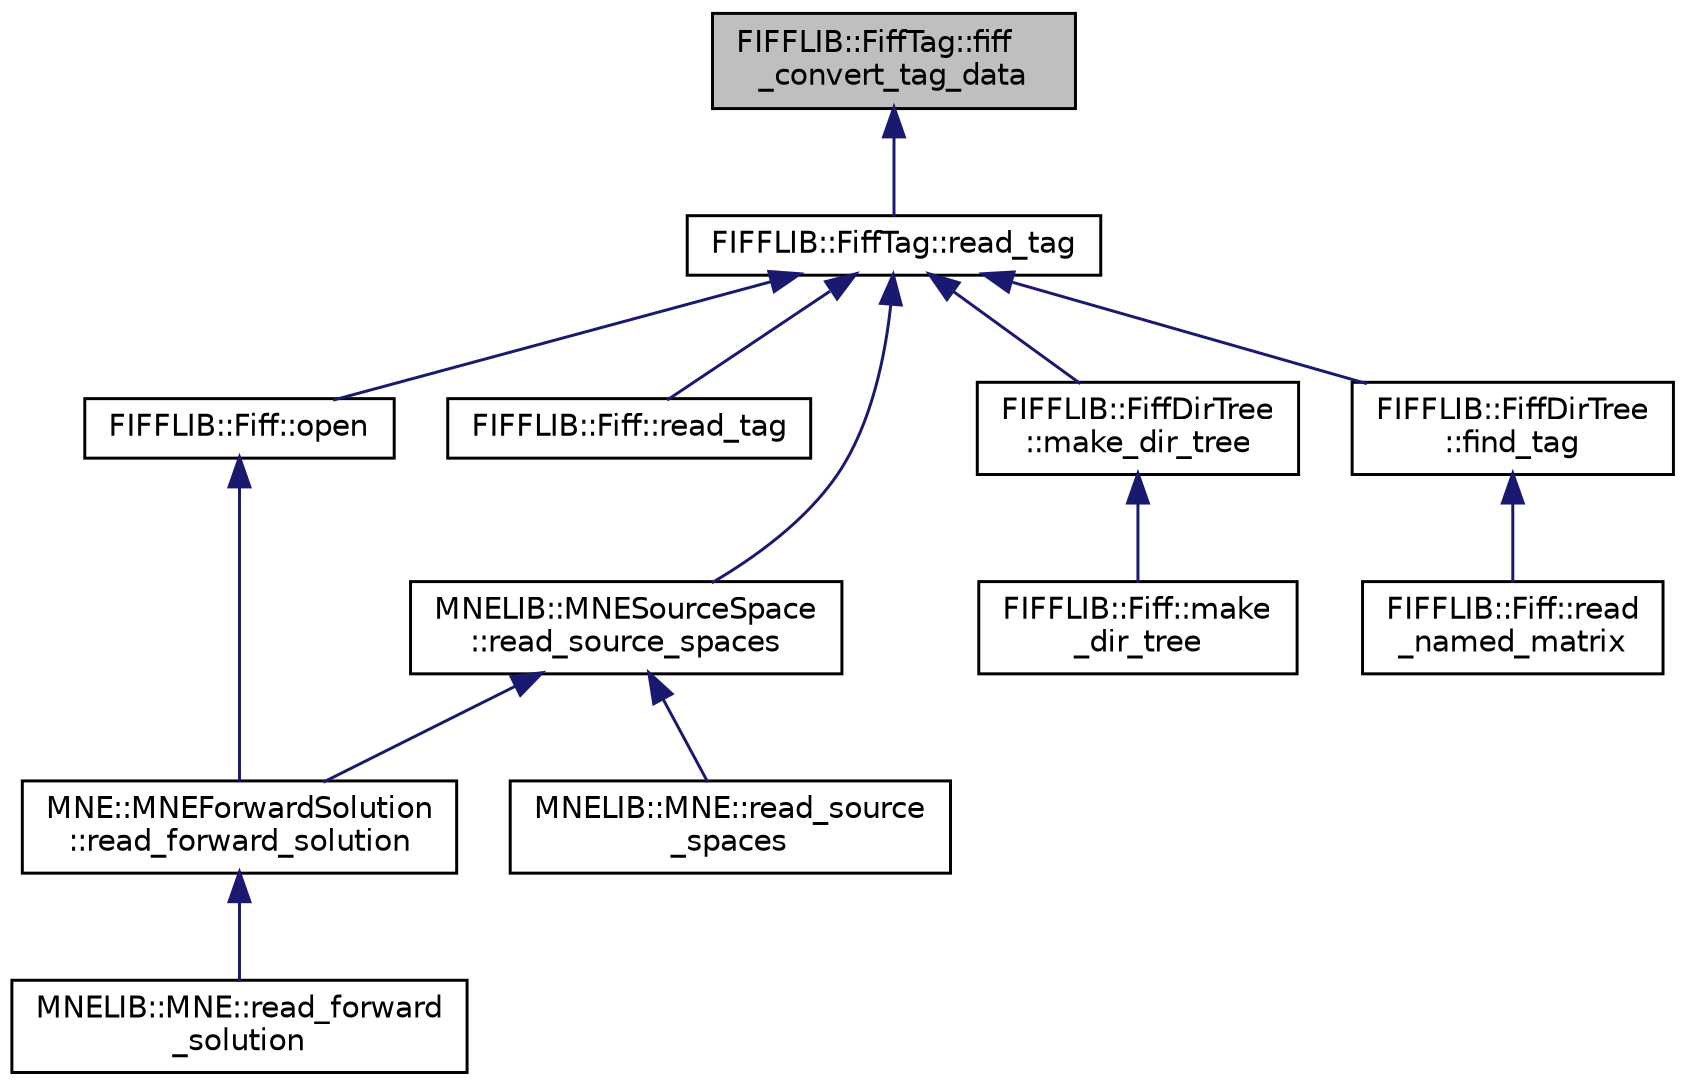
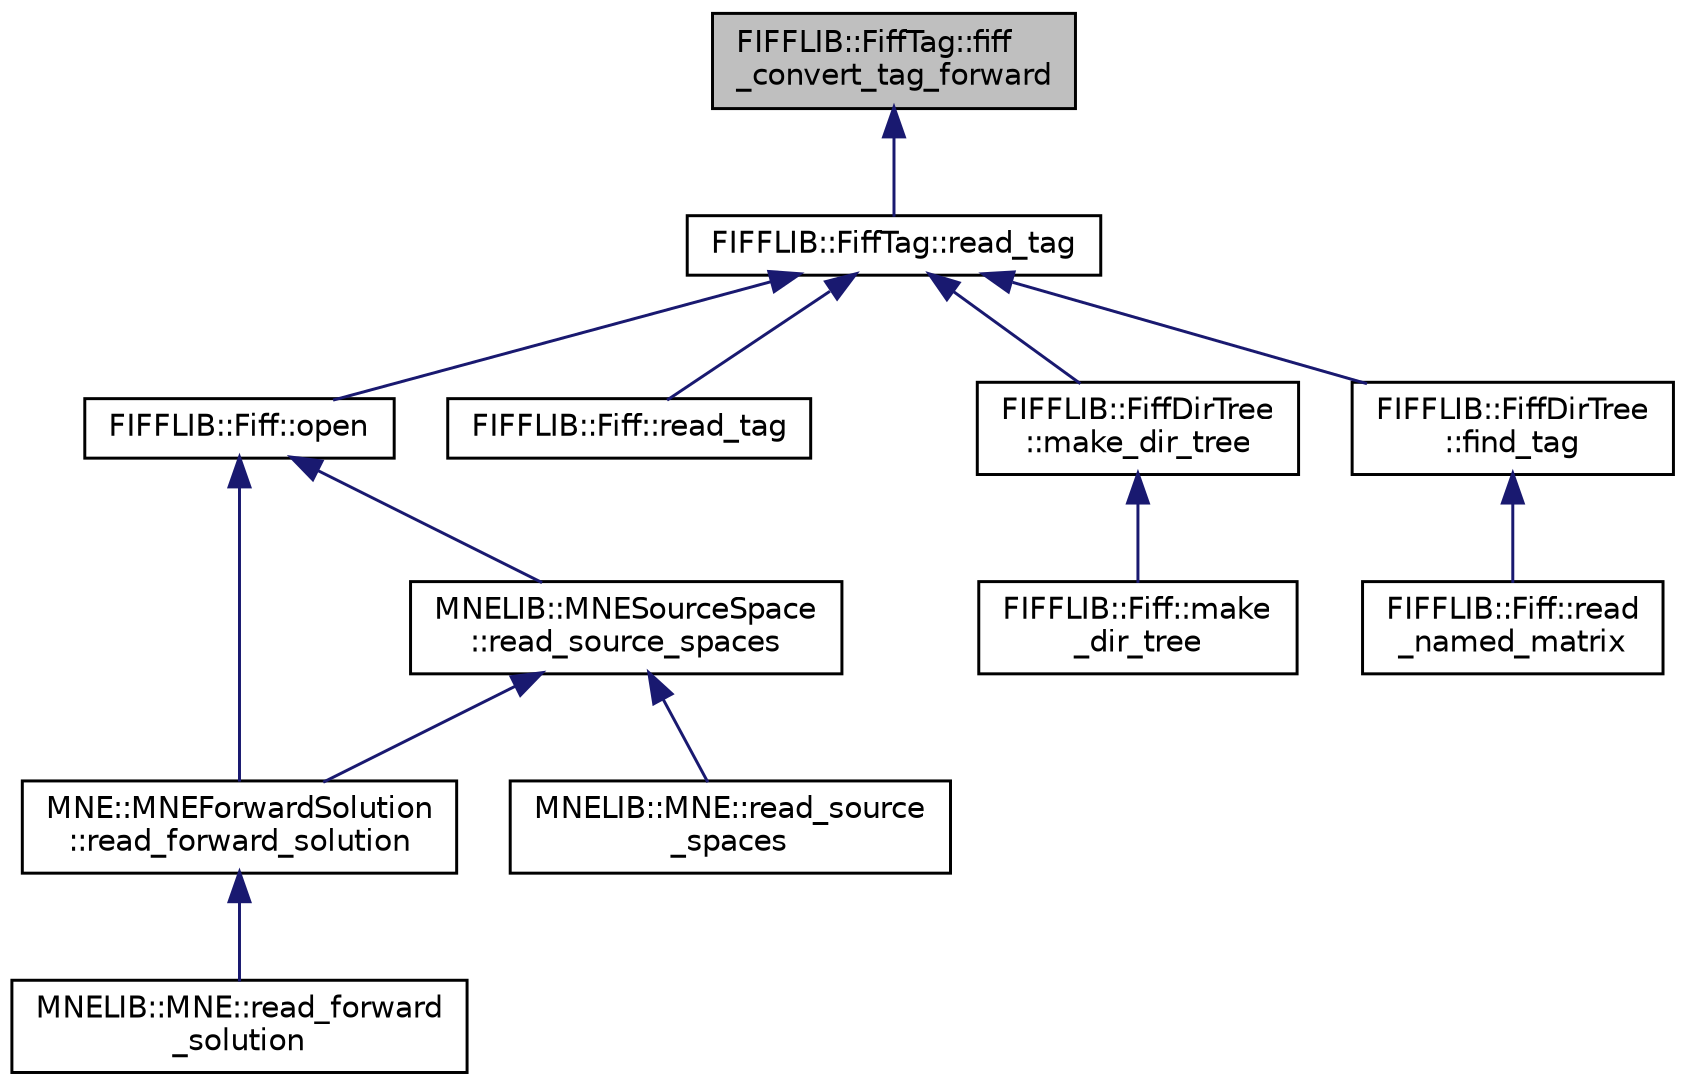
node "FIFFLIB::FiffTag::fiff _convert_tag_data": label "FIFFLIB::FiffTag::fiff _convert_tag_data" -> "FIFFLIB::FiffTag::fiff _convert_tag_forward"
edge "MNELIB::MNESourceSpace ::read_source_spaces" -> "FIFFLIB::FiffTag::read_tag": now "MNELIB::MNESourceSpace ::read_source_spaces" -> "FIFFLIB::Fiff::open"
